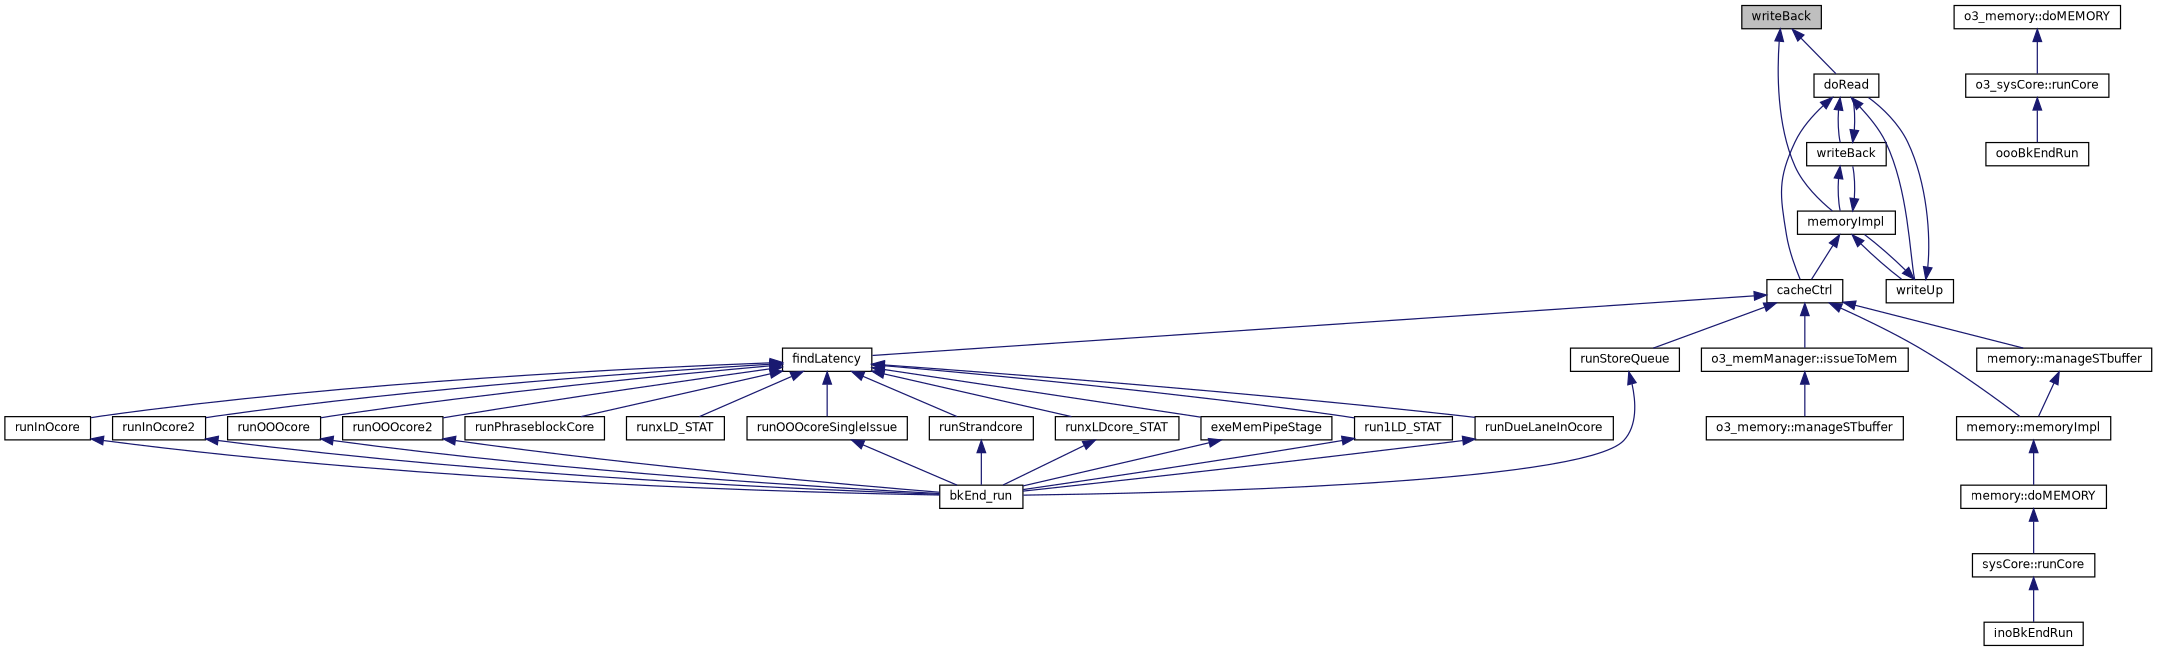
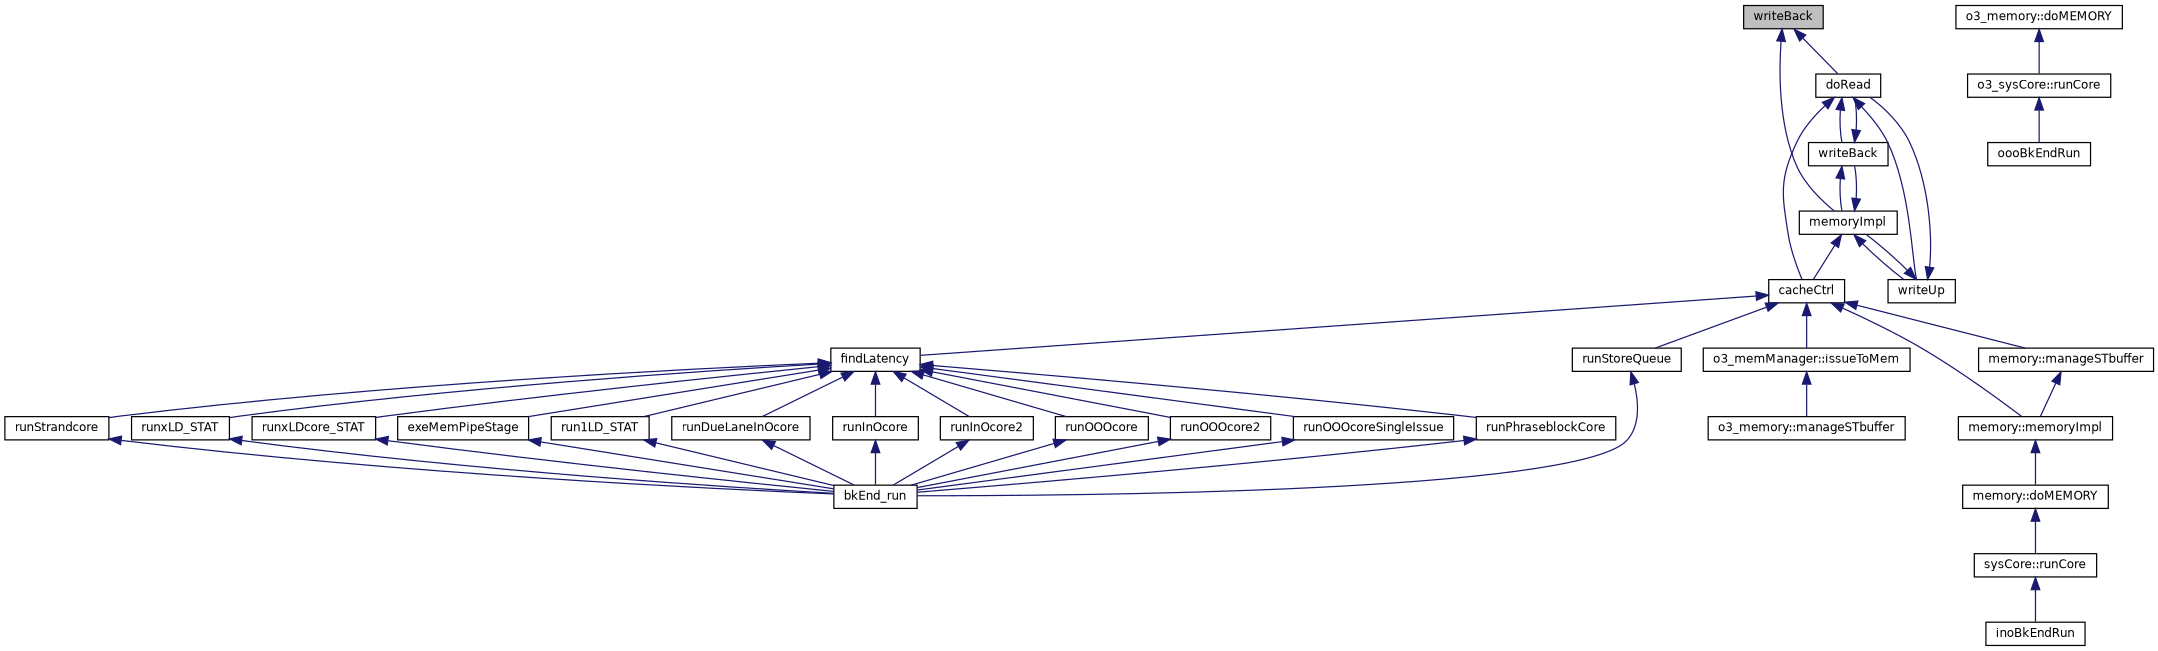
edge "bkEnd_run" -> "runxLD_STAT": added
edge "bkEnd_run" -> "runPhraseblockCore": added
